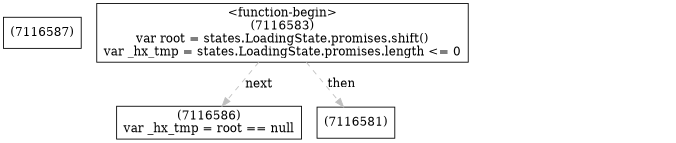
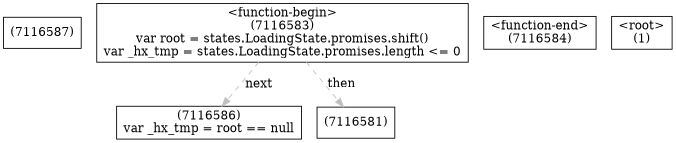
node "<function-end> (7116584)": added
node "<root> (1)": added
